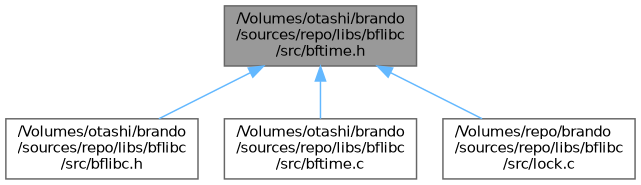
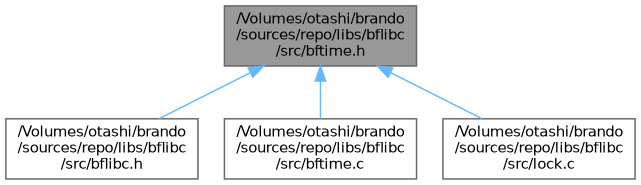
node "/Volumes/repo/brando /sources/repo/libs/bflibc /src/lock.c": label "/Volumes/repo/brando /sources/repo/libs/bflibc /src/lock.c" -> "/Volumes/otashi/brando /sources/repo/libs/bflibc /src/lock.c"
